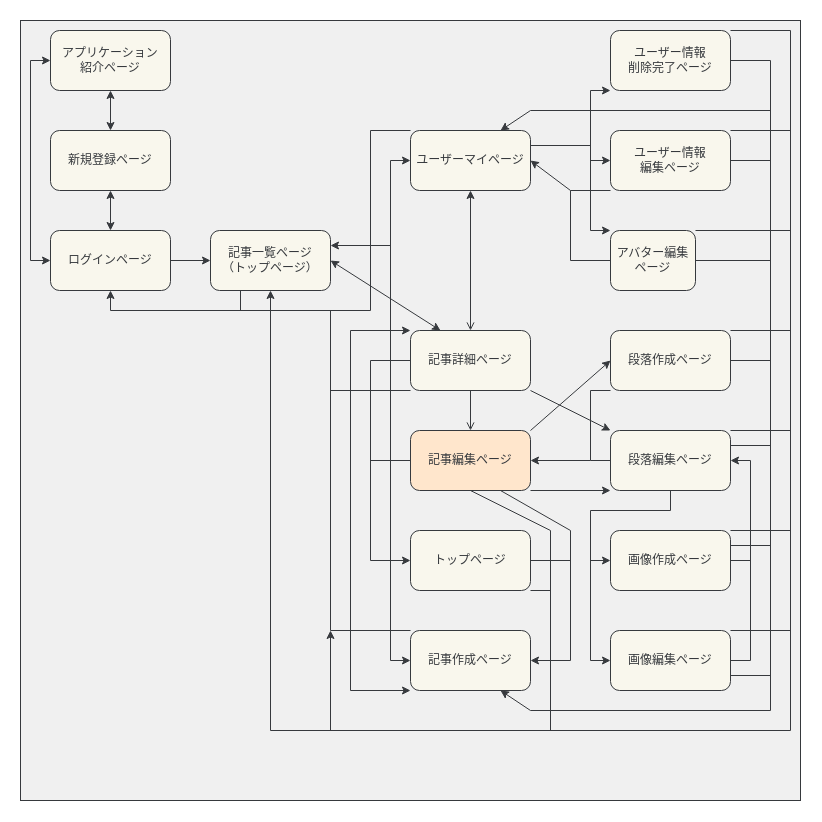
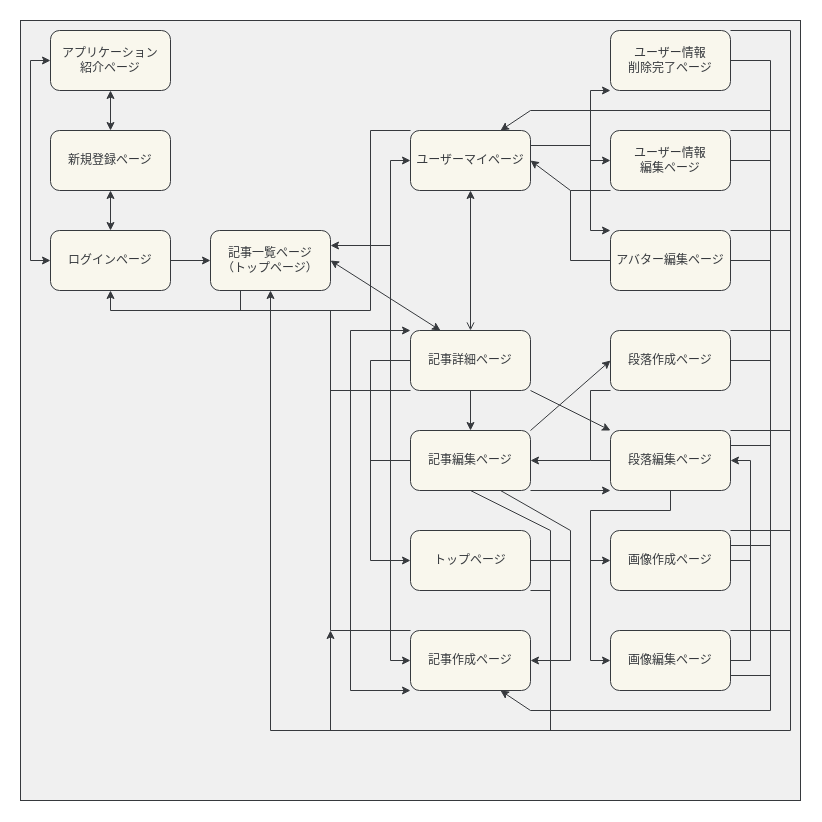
node "アバター編集ページ": size 85x60 -> 120x60
edge "記事詳細ページ" -> "記事編集ページ": arrowhead open -> classic
node "記事編集ページ": fillcolor #ffe6cc -> #f9f7ed
